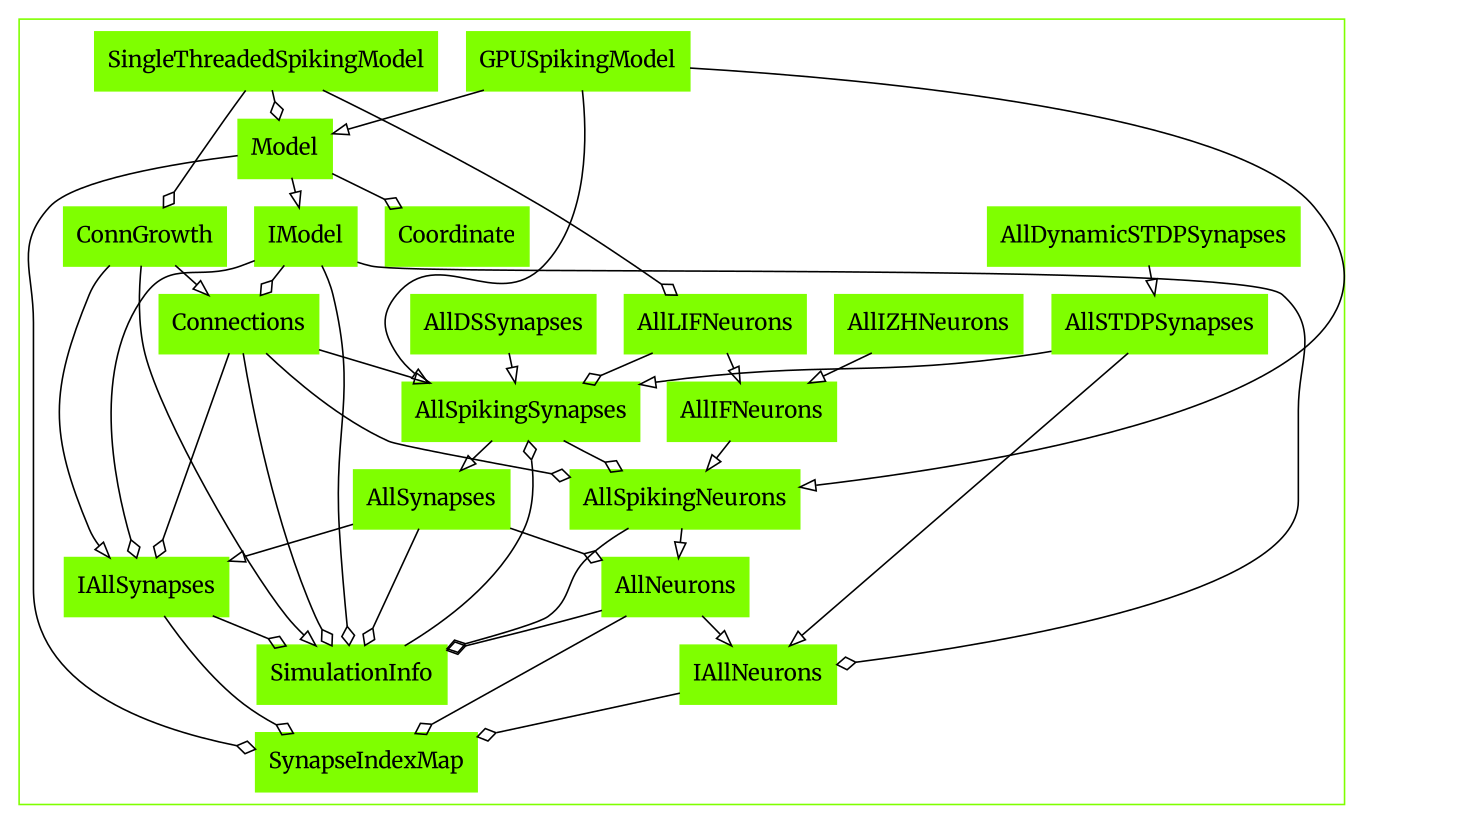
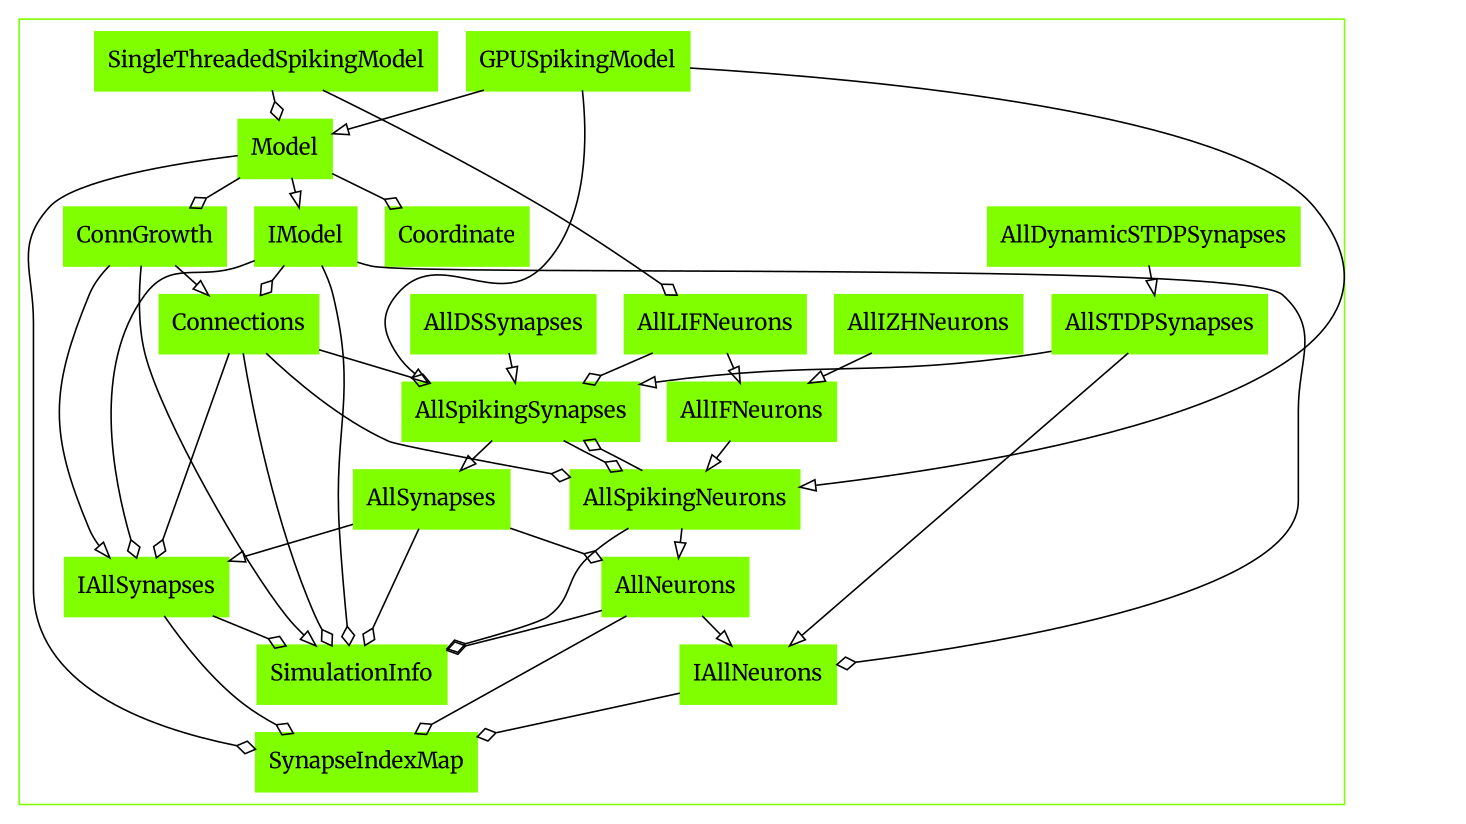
edge "SingleThreadedSpikingModel" -> "ConnGrowth": now "Model" -> "ConnGrowth"
edge "Connections" -> "AllSpikingSynapses": arrowhead empty -> ediamond
edge "SimulationInfo" -> "AllSpikingSynapses": now "AllSpikingNeurons" -> "AllSpikingSynapses"
